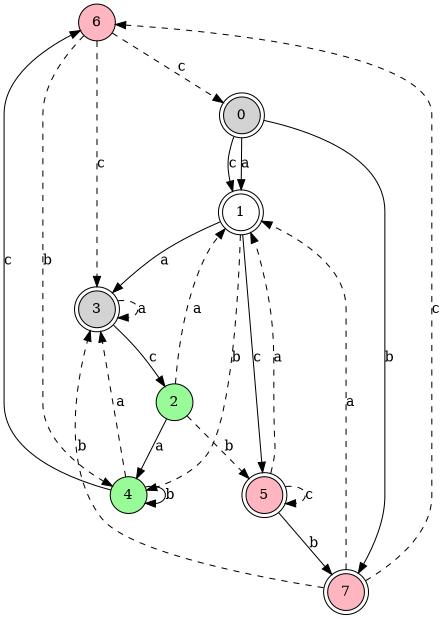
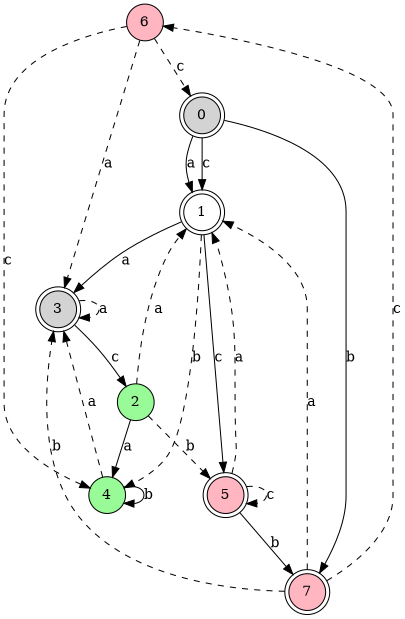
edge "6" -> "3": label "c" -> "a"
edge "6" -> "4": label "b" -> "c"
edge "4" -> "6": removed, label "c"
